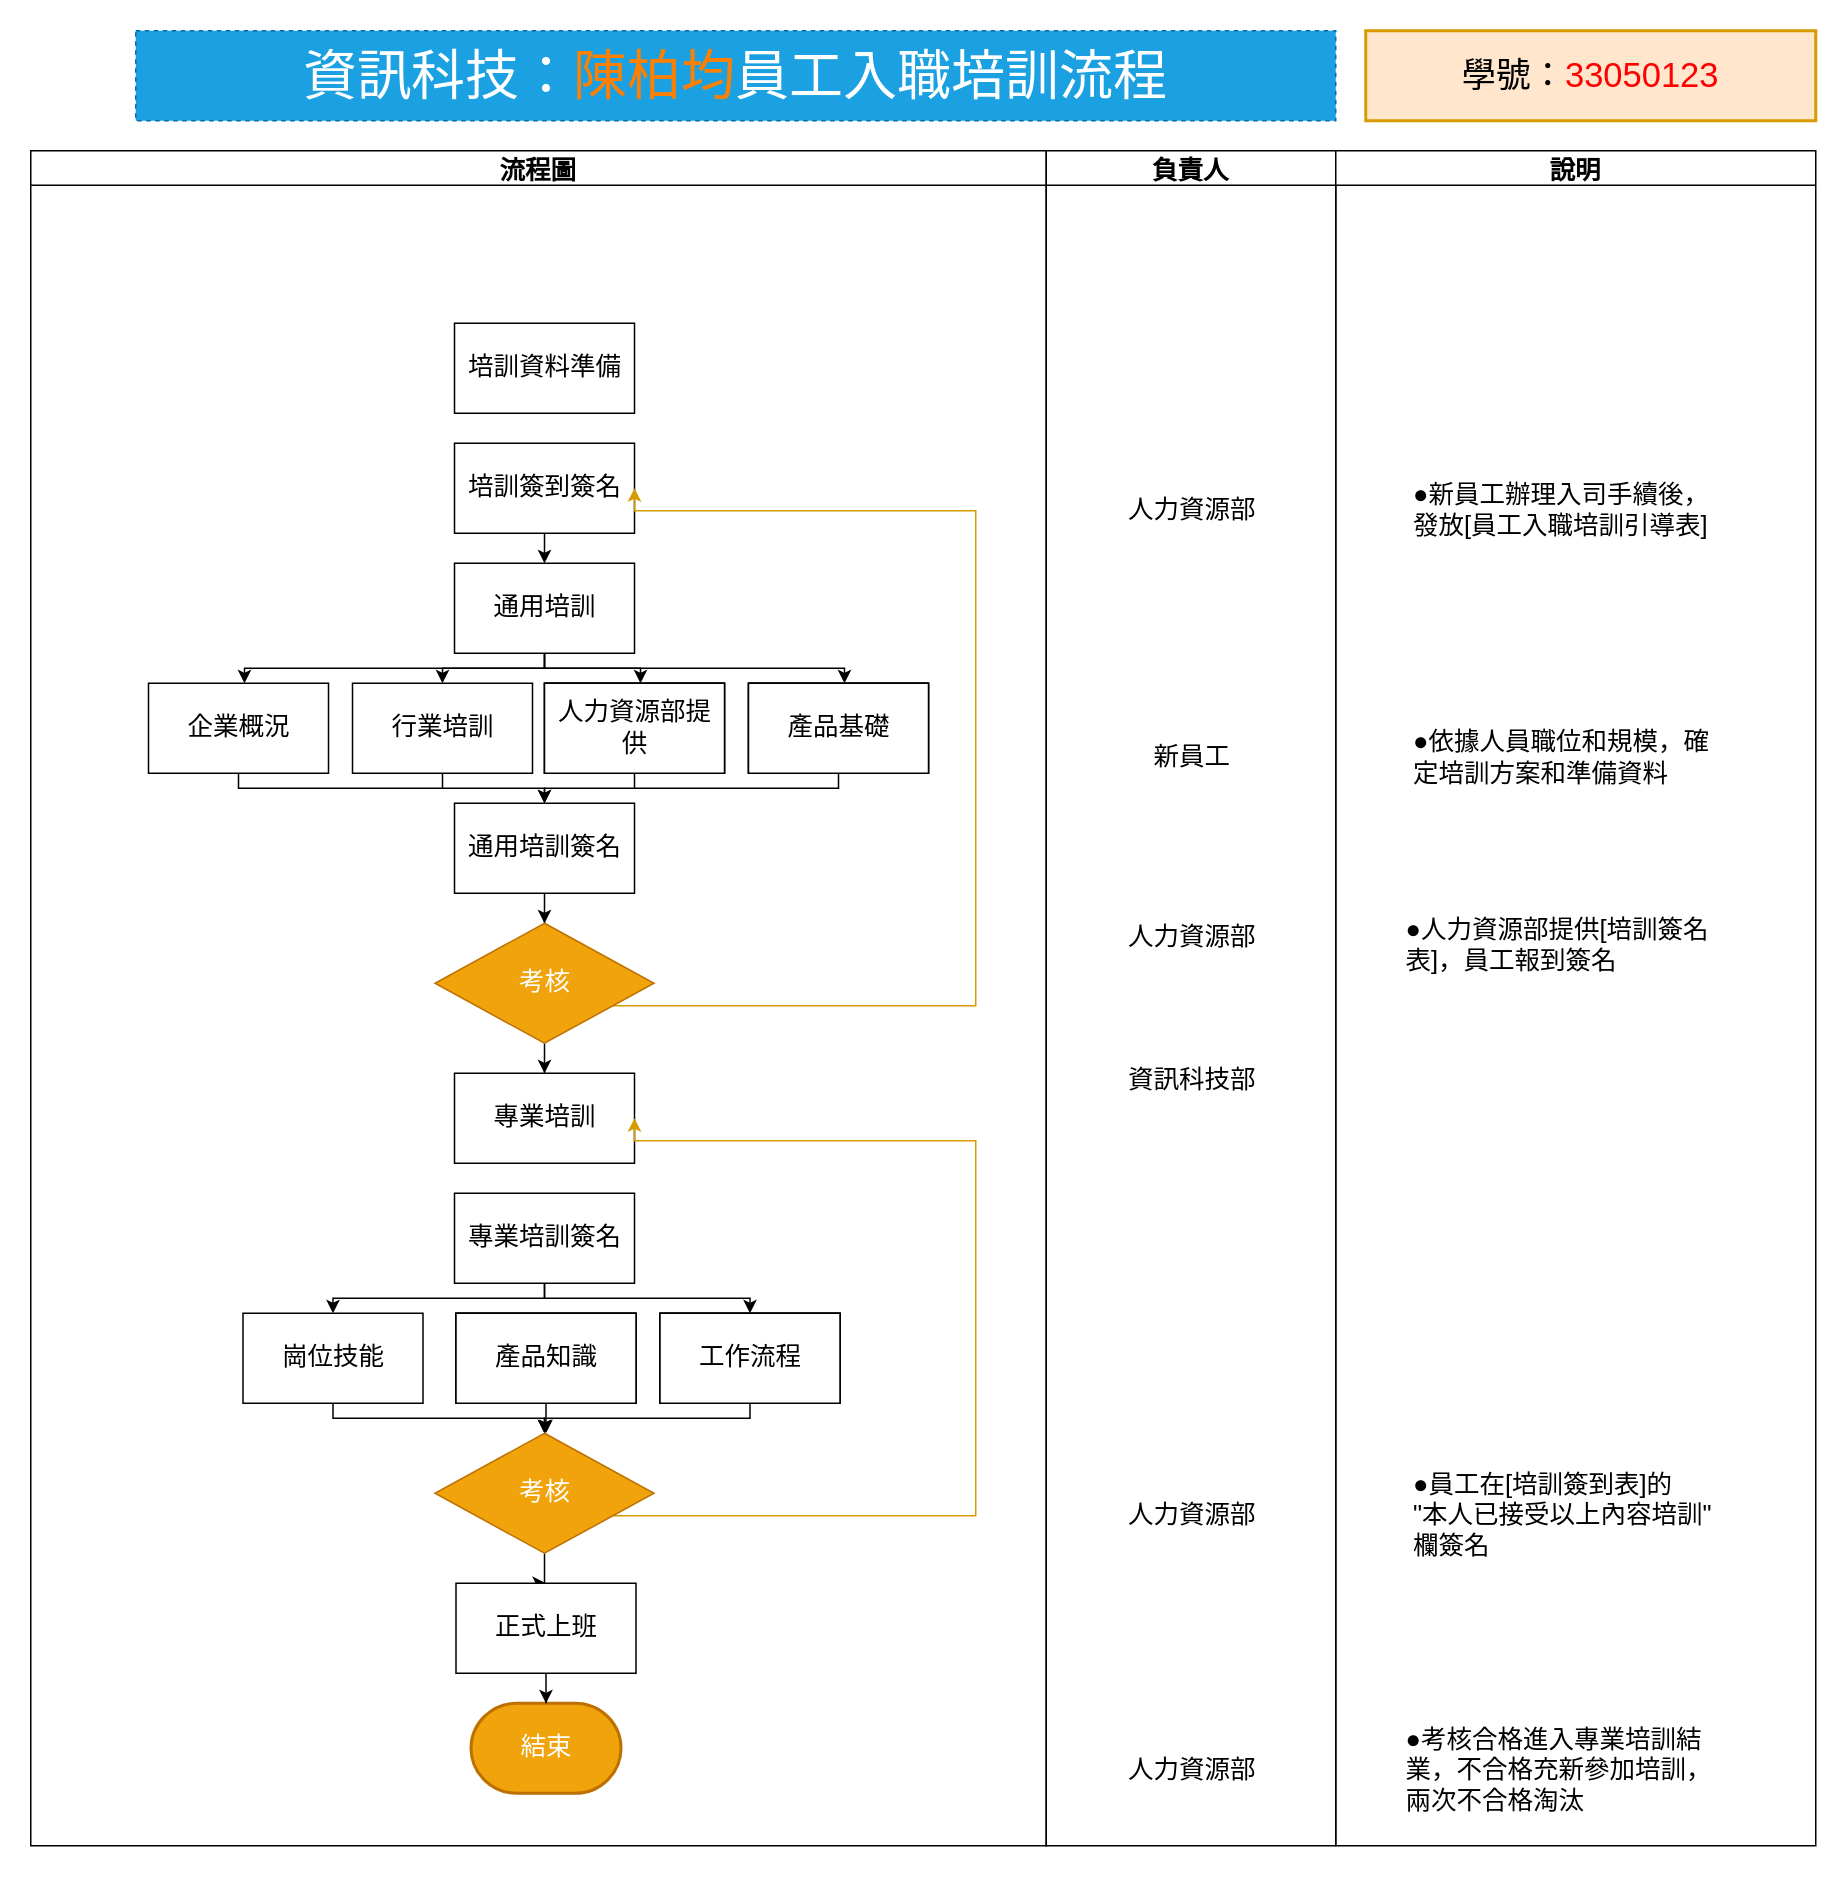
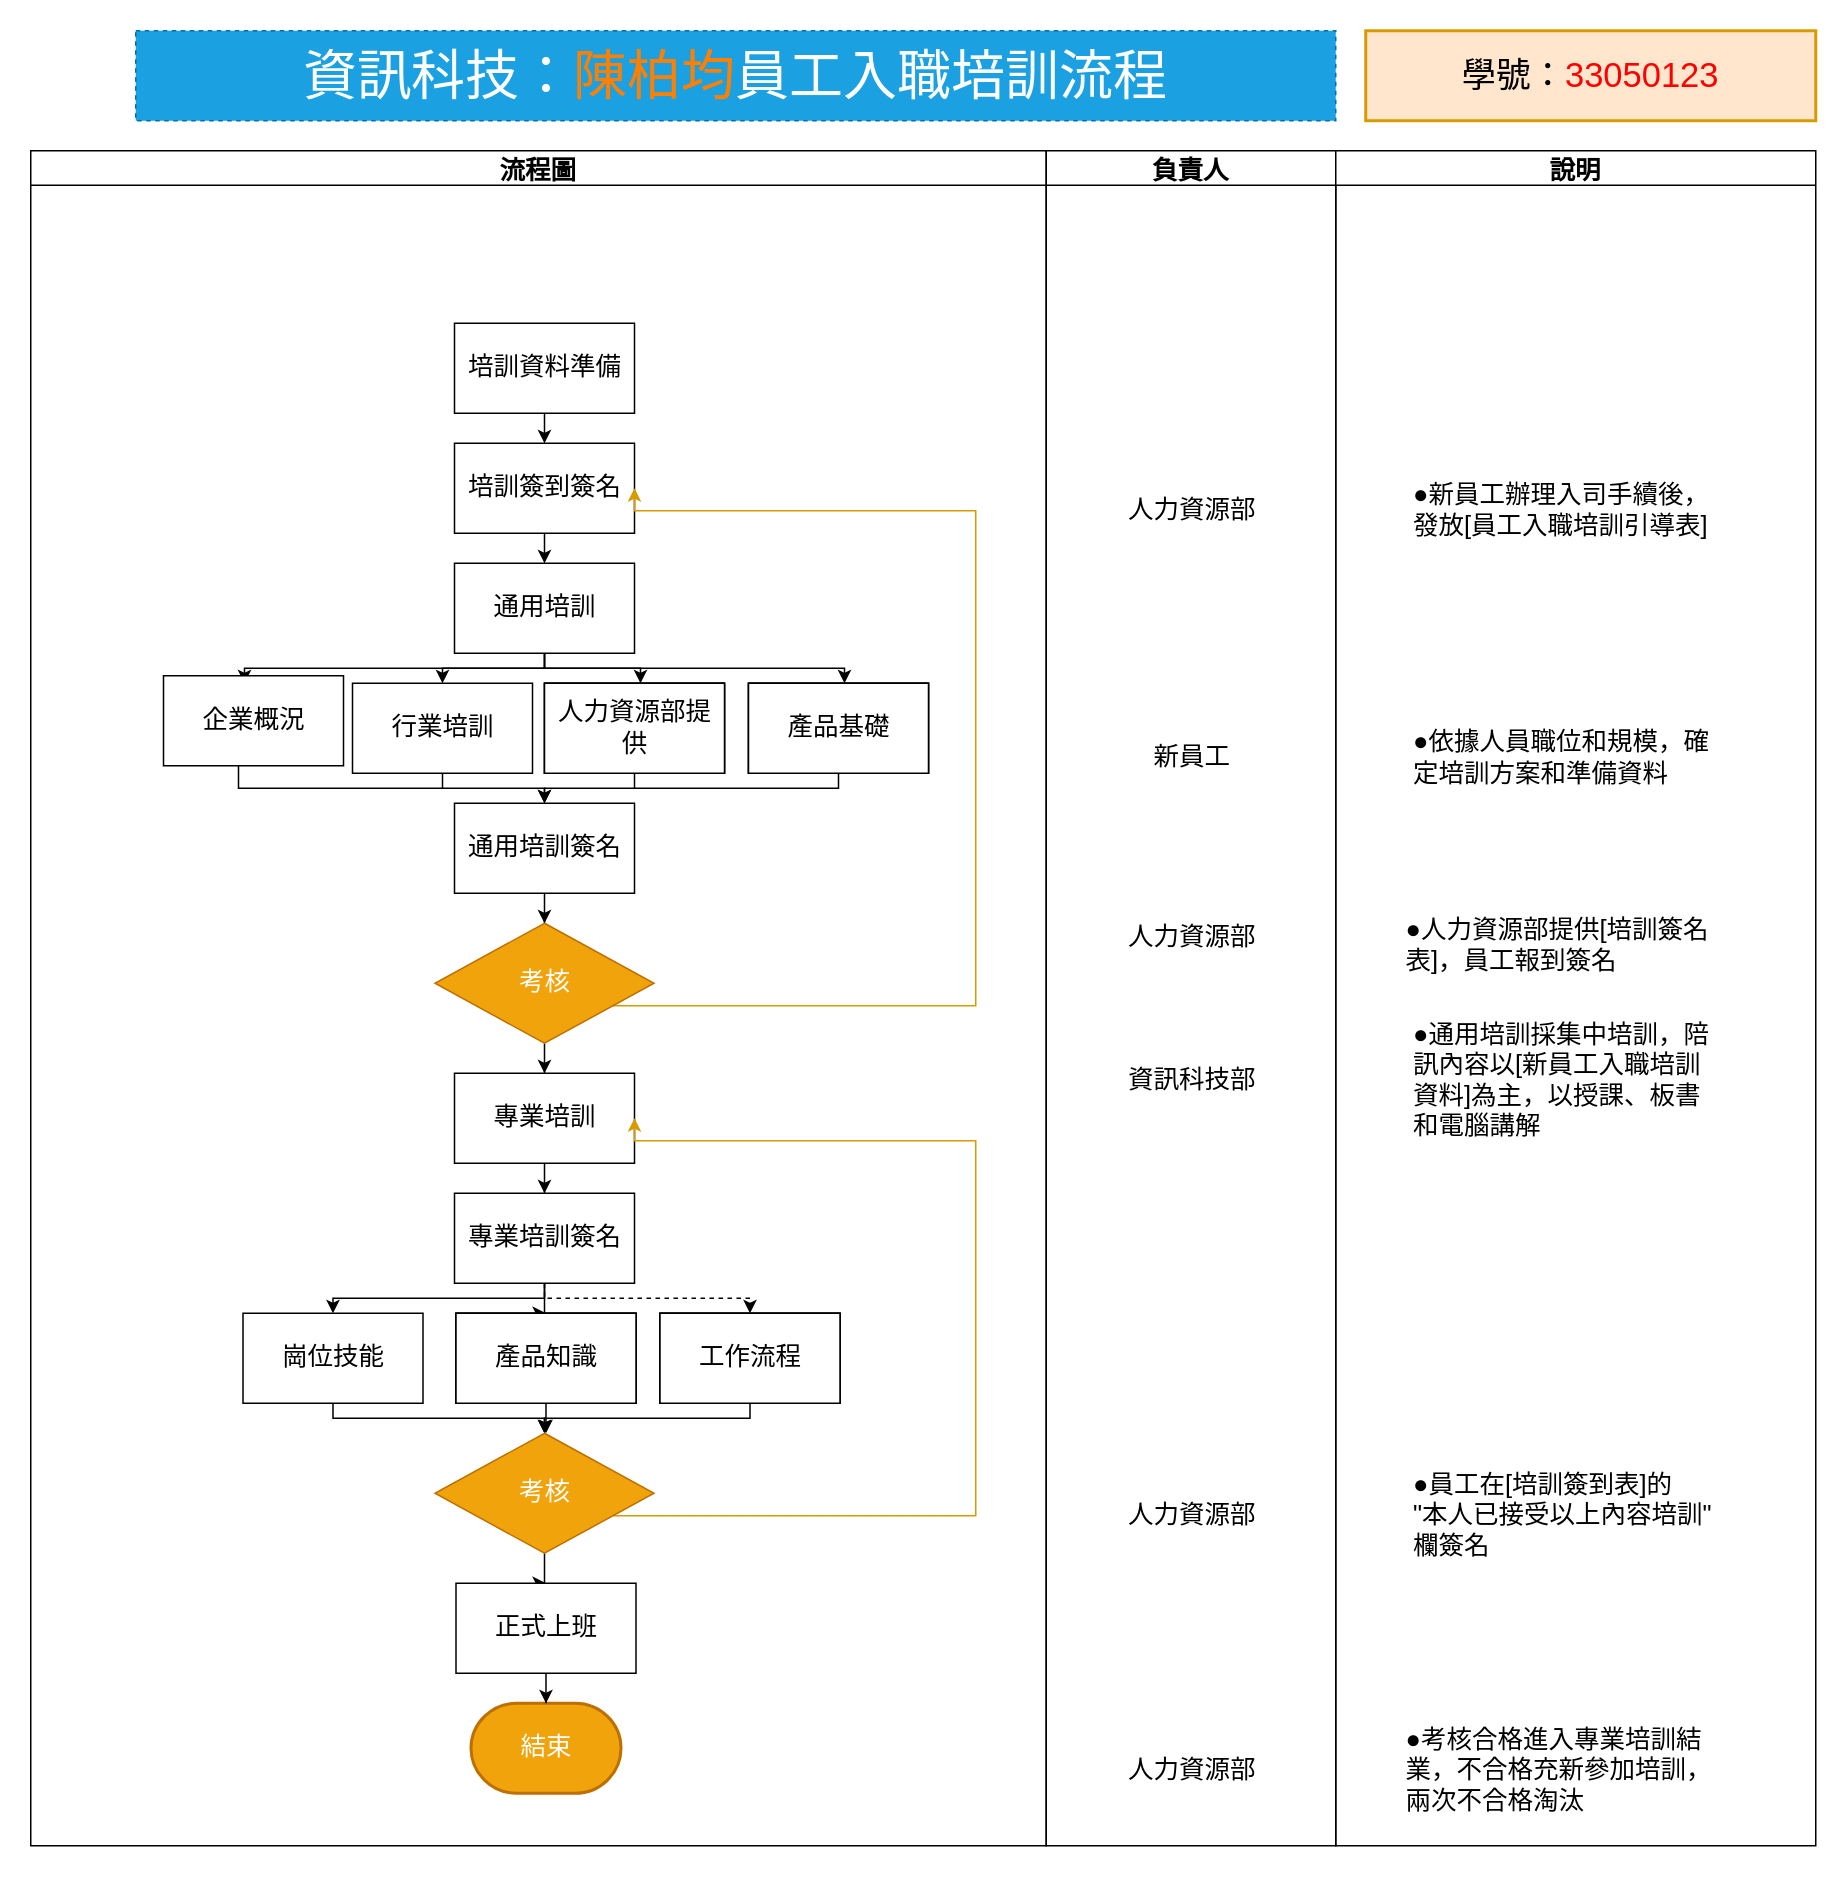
edge "培訓資料準備" -> "培訓簽到簽名": added
node "企業概況": moved (239, 728) -> (254, 721)
node "●通用培訓採集中培訓，陪 訊內容以[新員工入職培訓 資料]為主，以授課、板書 和電腦講解": added
edge "專業培訓" -> "專業培訓簽名": added
edge "專業培訓簽名" -> "工作流程": style solid -> dashed
edge "專業培訓簽名" -> "產品知識": added
